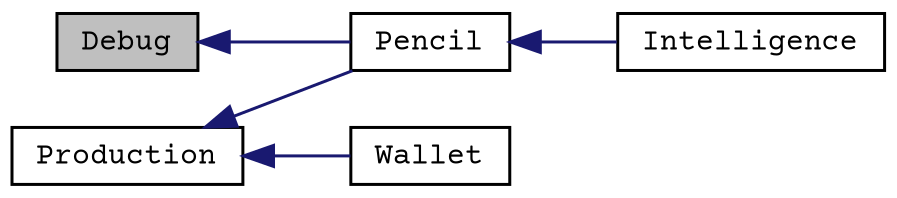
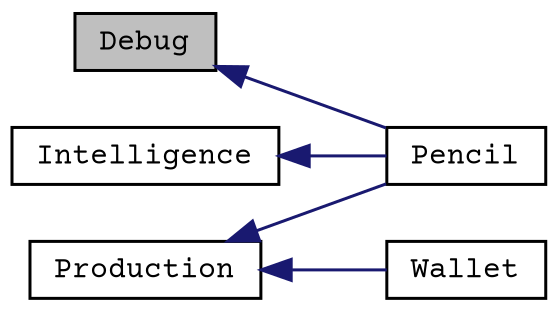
edge "Intelligence" -> "Pencil": reversed
